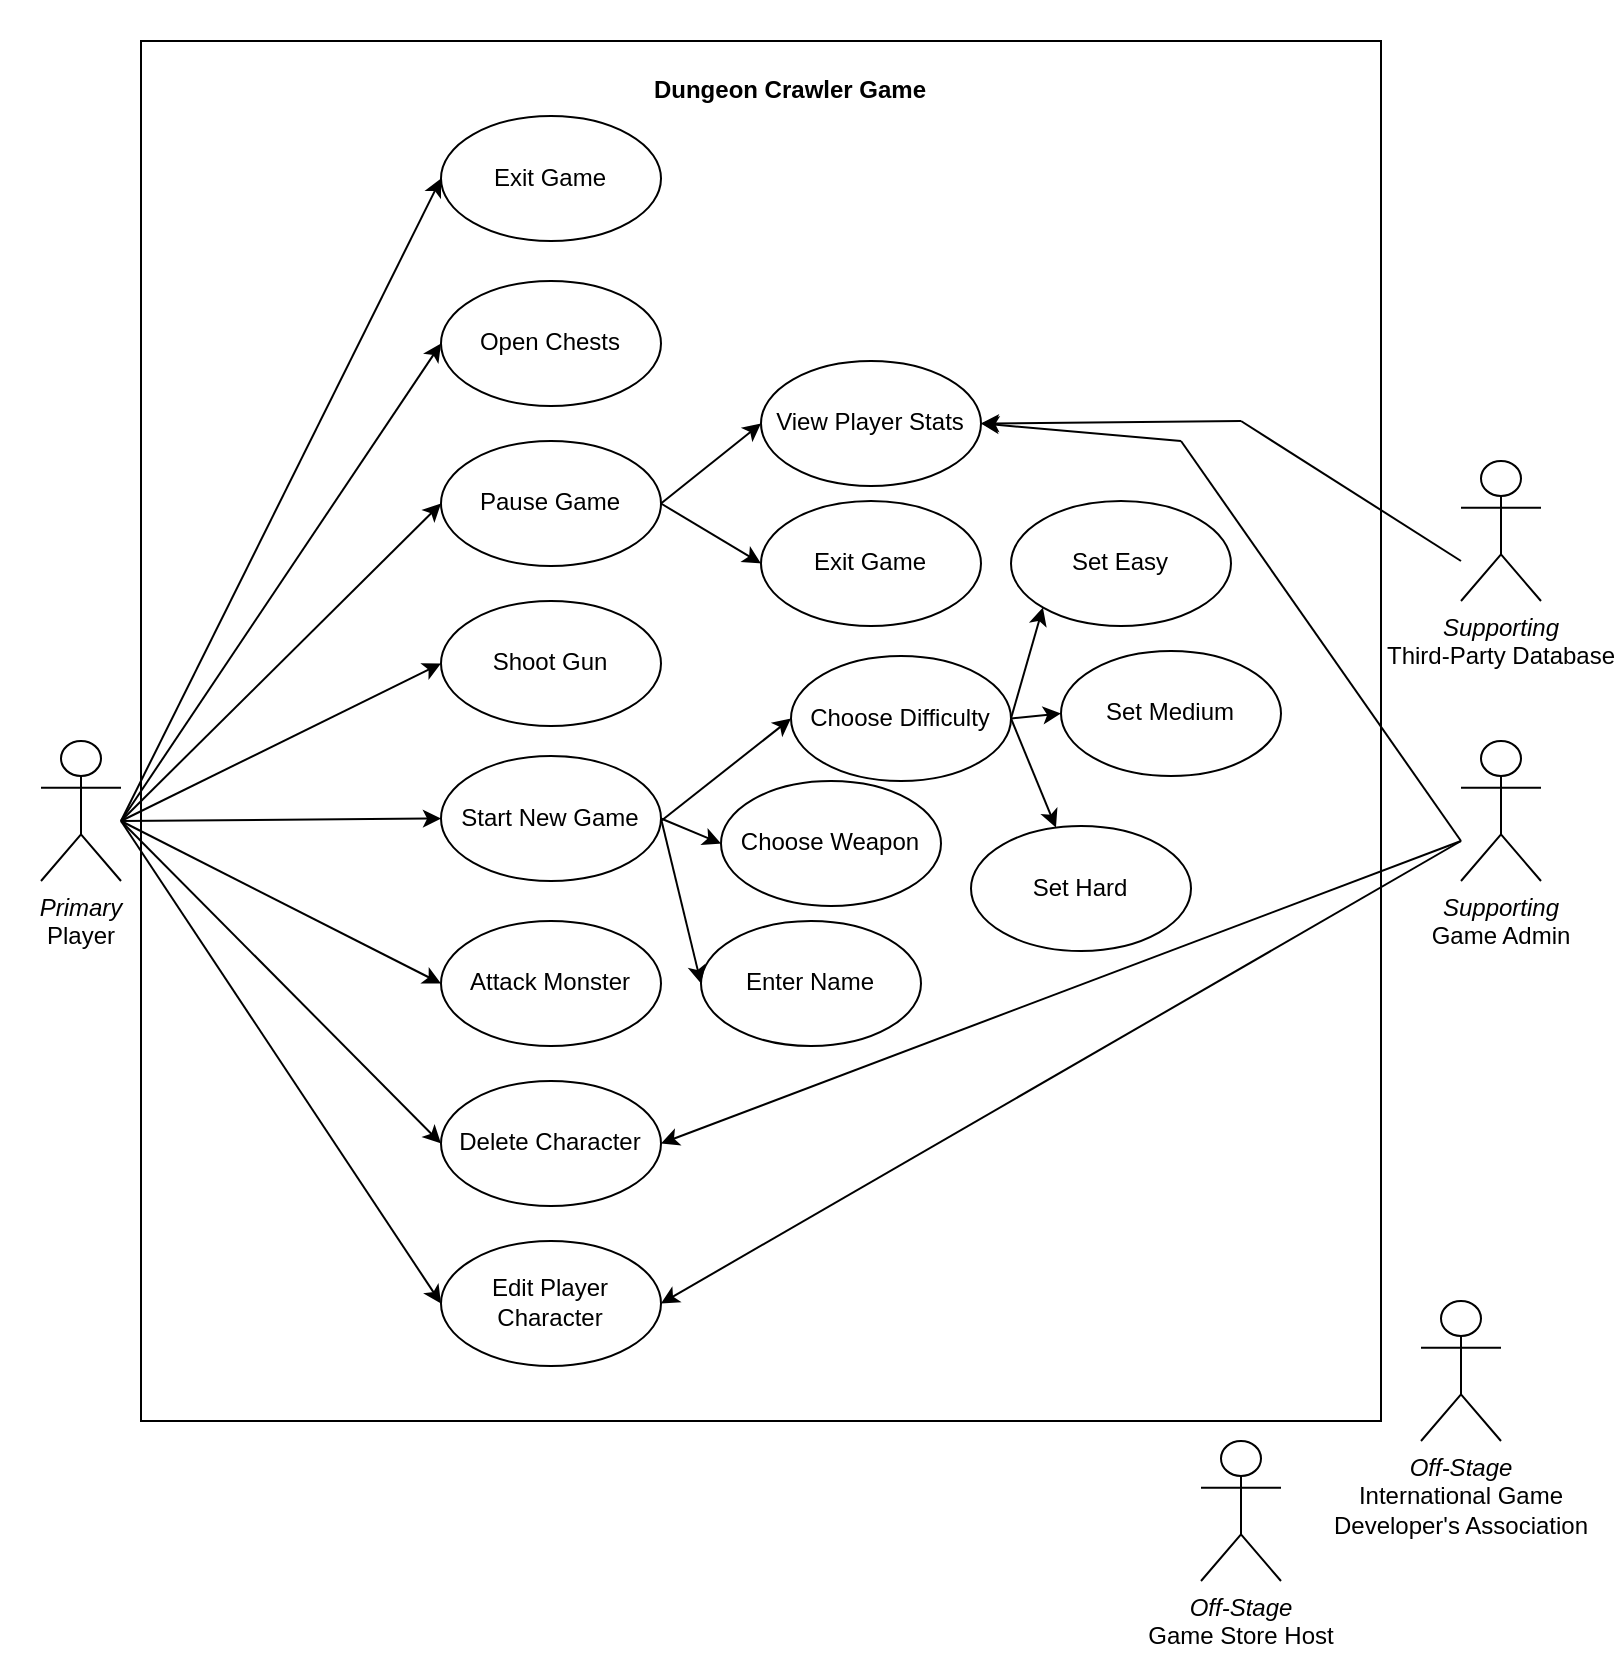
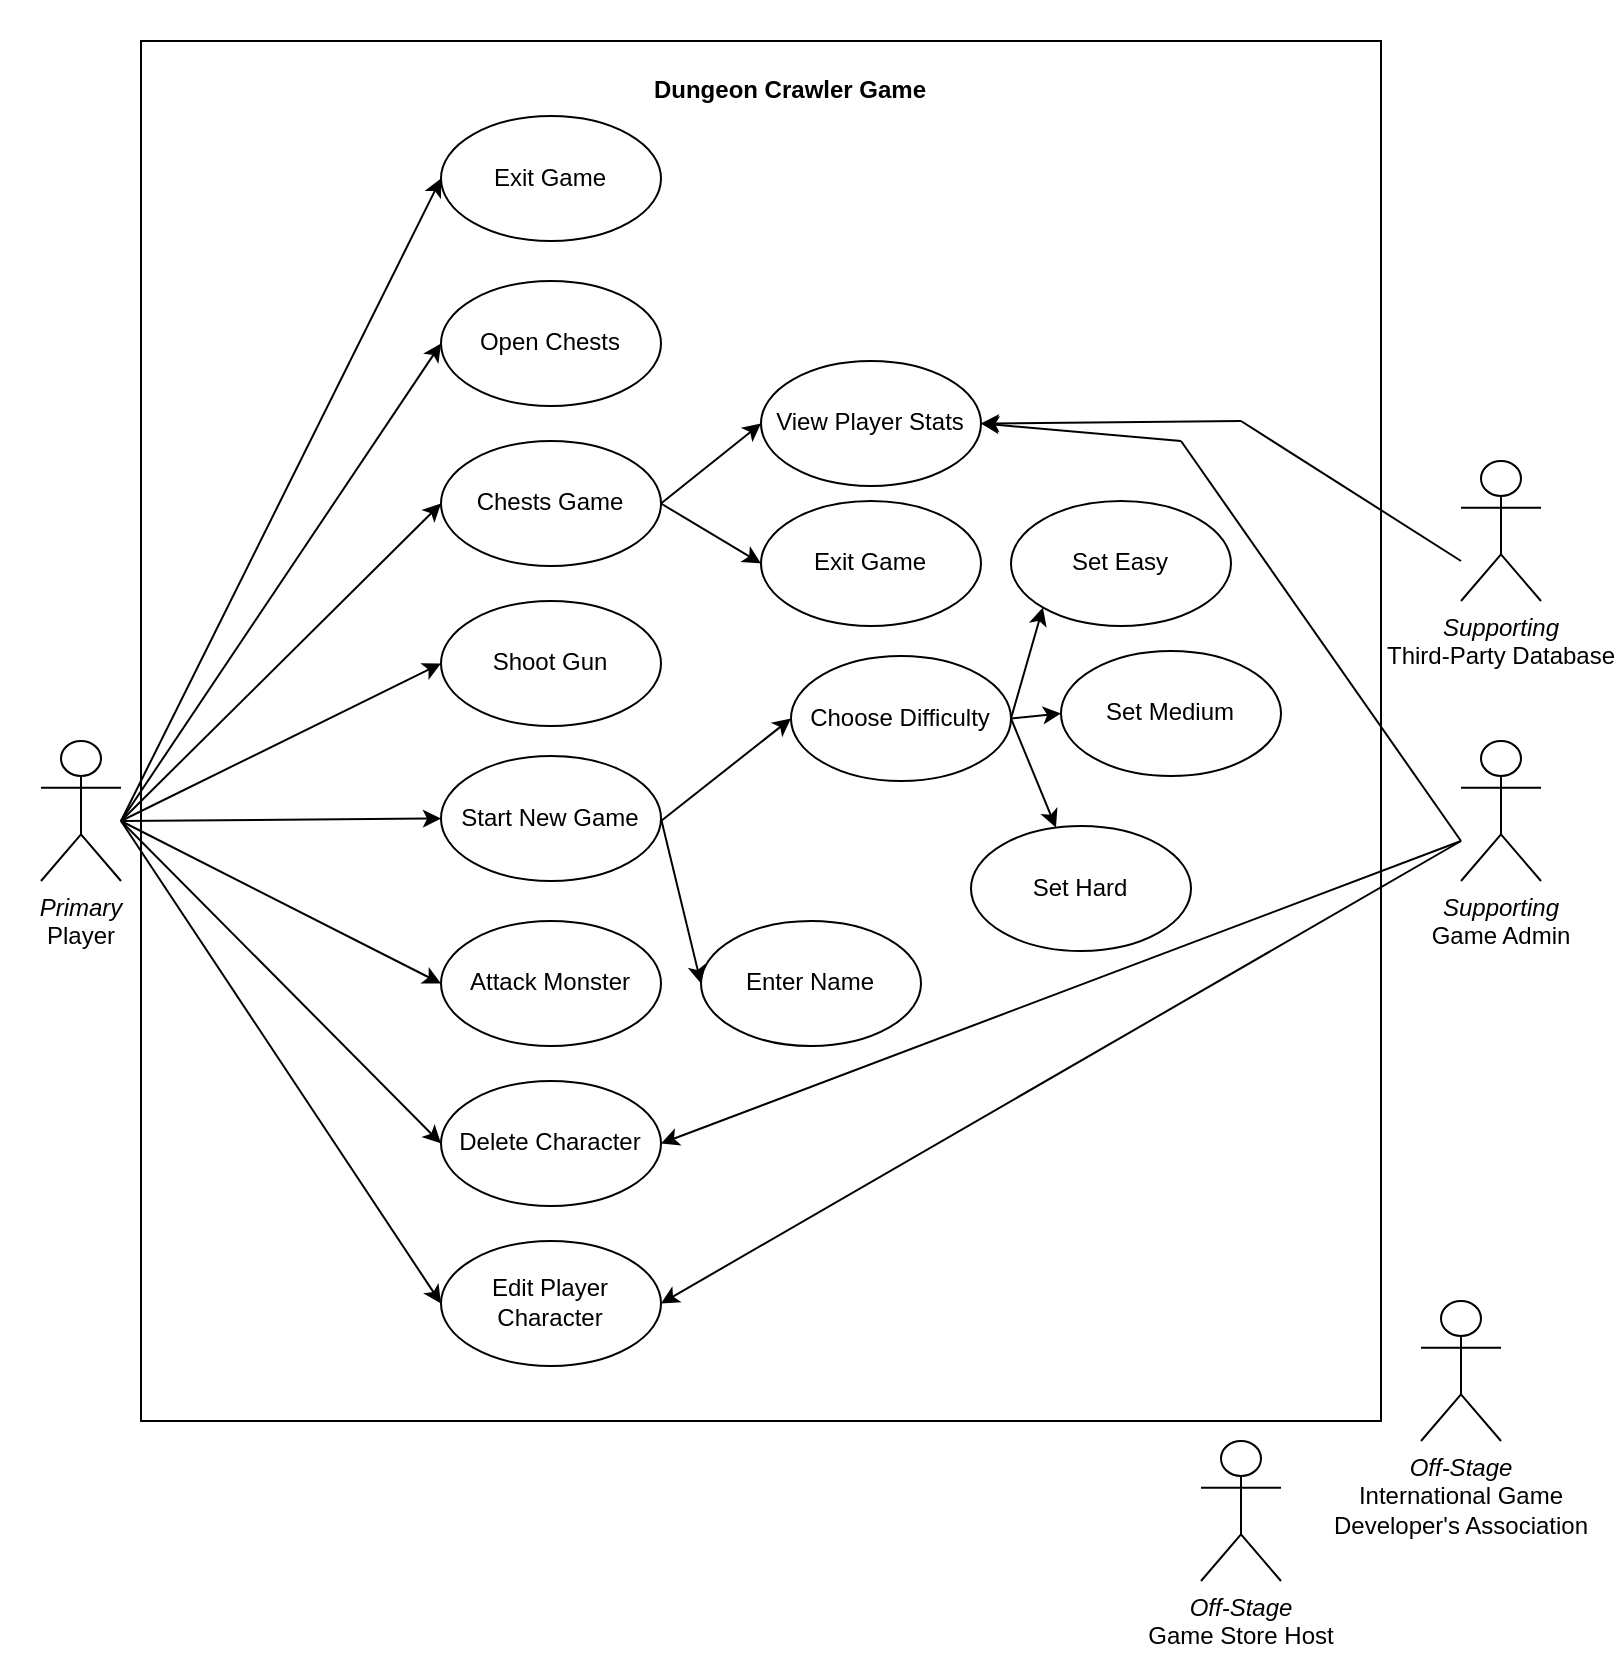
node "Pause Game": label "Pause Game" -> "Chests Game"
edge "Start New Game" -> "Choose Weapon": removed
node "Choose Weapon": removed
